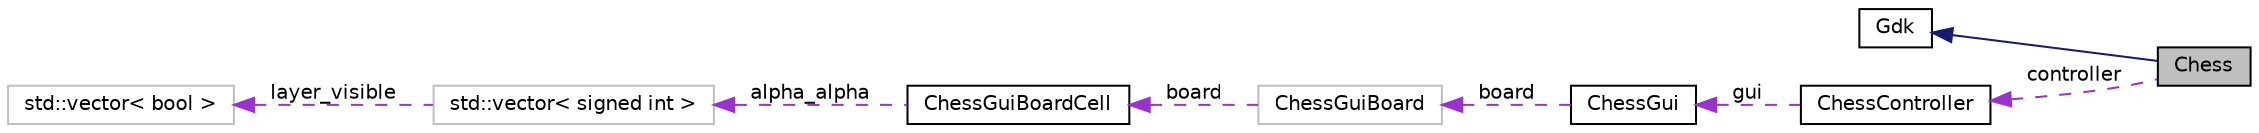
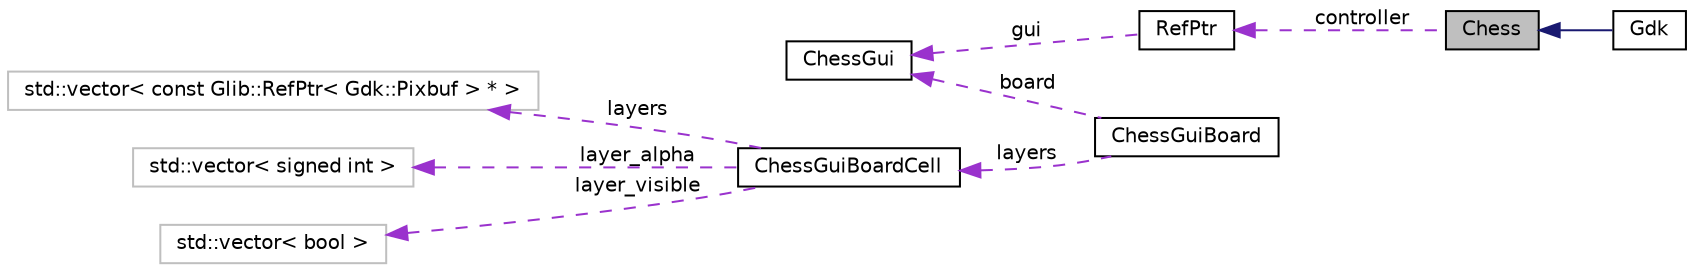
edge "Chess" -> "Gdk": reversed
node "std::vector< const Glib::RefPtr< Gdk::Pixbuf > * >": added
edge "ChessGuiBoardCell" -> "std::vector< signed int >": label "alpha_alpha" -> "layer_alpha"
edge "ChessGuiBoard" -> "ChessGuiBoardCell": label "board" -> "layers"
edge "std::vector< signed int >" -> "std::vector< bool >": now "ChessGuiBoardCell" -> "std::vector< bool >"
node "ChessGuiBoard": color grey75 -> black
edge "ChessGui" -> "ChessGuiBoard": reversed
node "ChessController": label "ChessController" -> "RefPtr"
